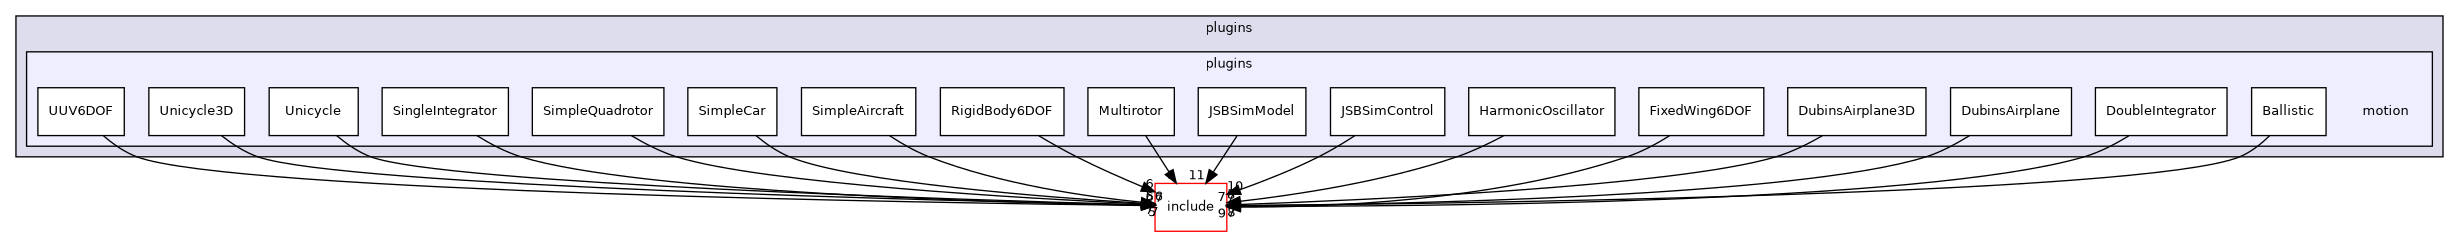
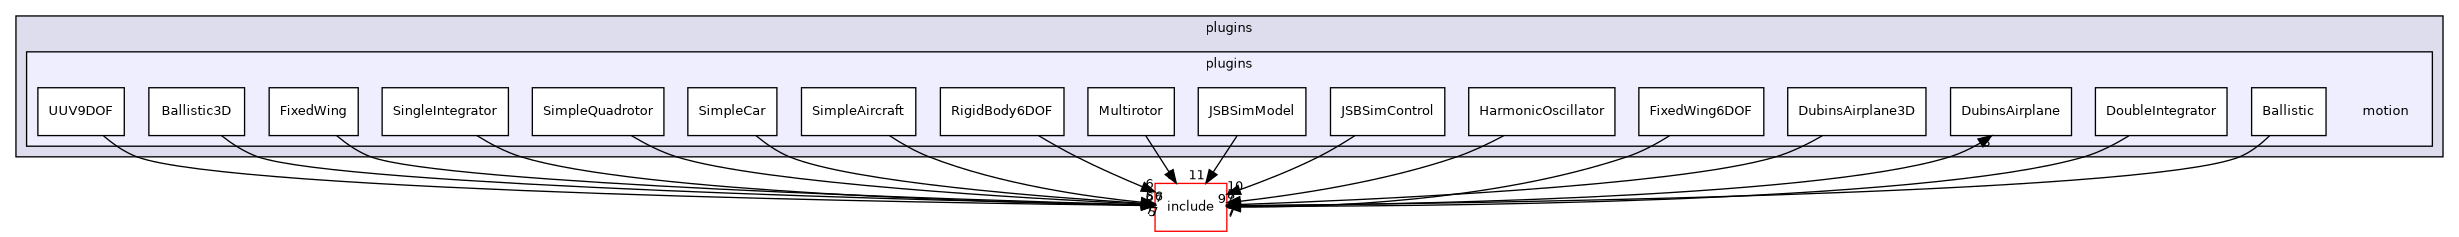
node "UUV6DOF": label "UUV6DOF" -> "UUV9DOF"
node "Unicycle3D": label "Unicycle3D" -> "Ballistic3D"
node "Unicycle": label "Unicycle" -> "FixedWing"
edge "DubinsAirplane" -> "include": reversed
